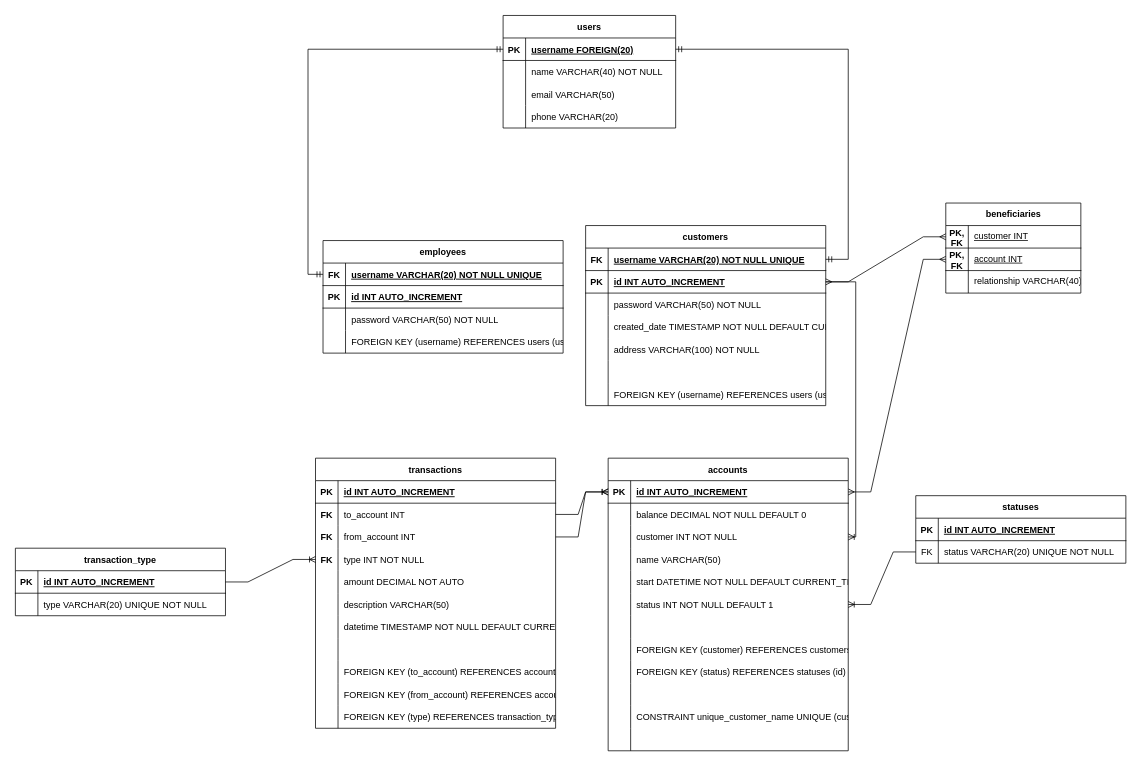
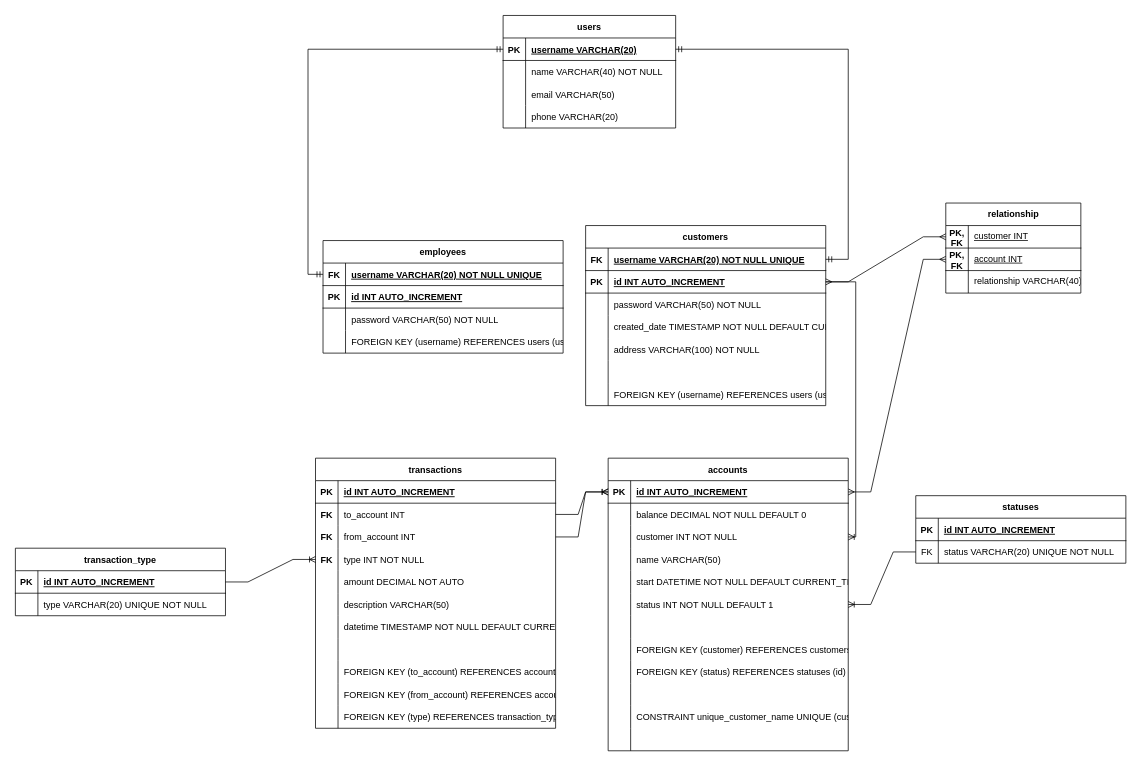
node "username FOREIGN(20)": label "username FOREIGN(20)" -> "username VARCHAR(20)"
node "beneficiaries": label "beneficiaries" -> "relationship"
